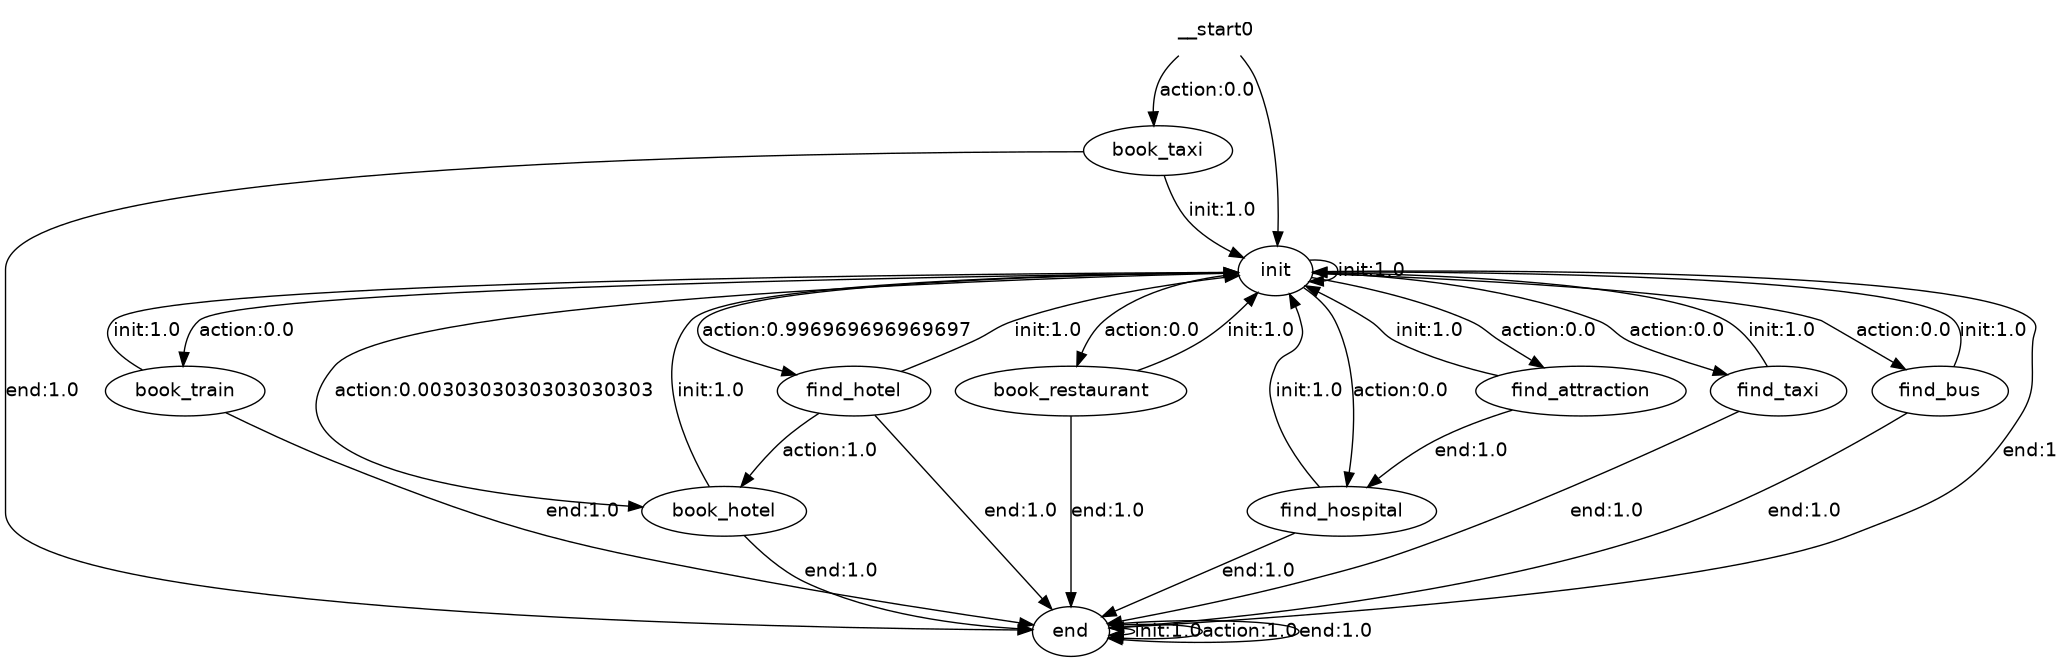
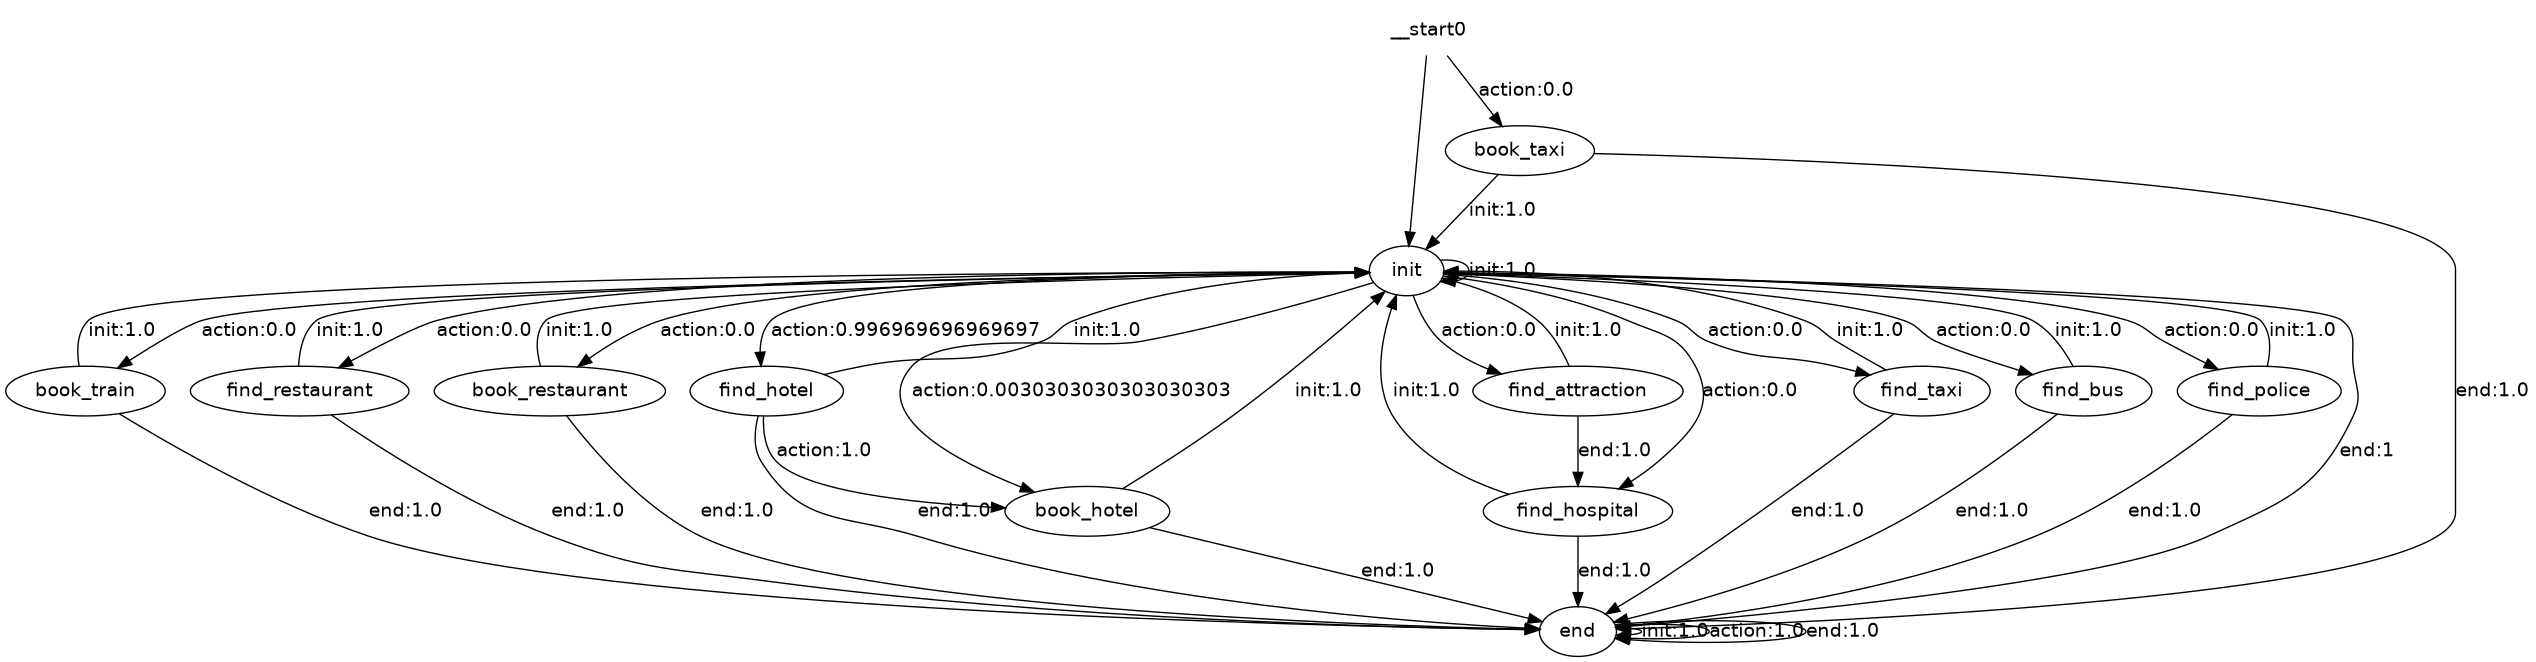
node "find_restaurant": added
node "find_police": added
